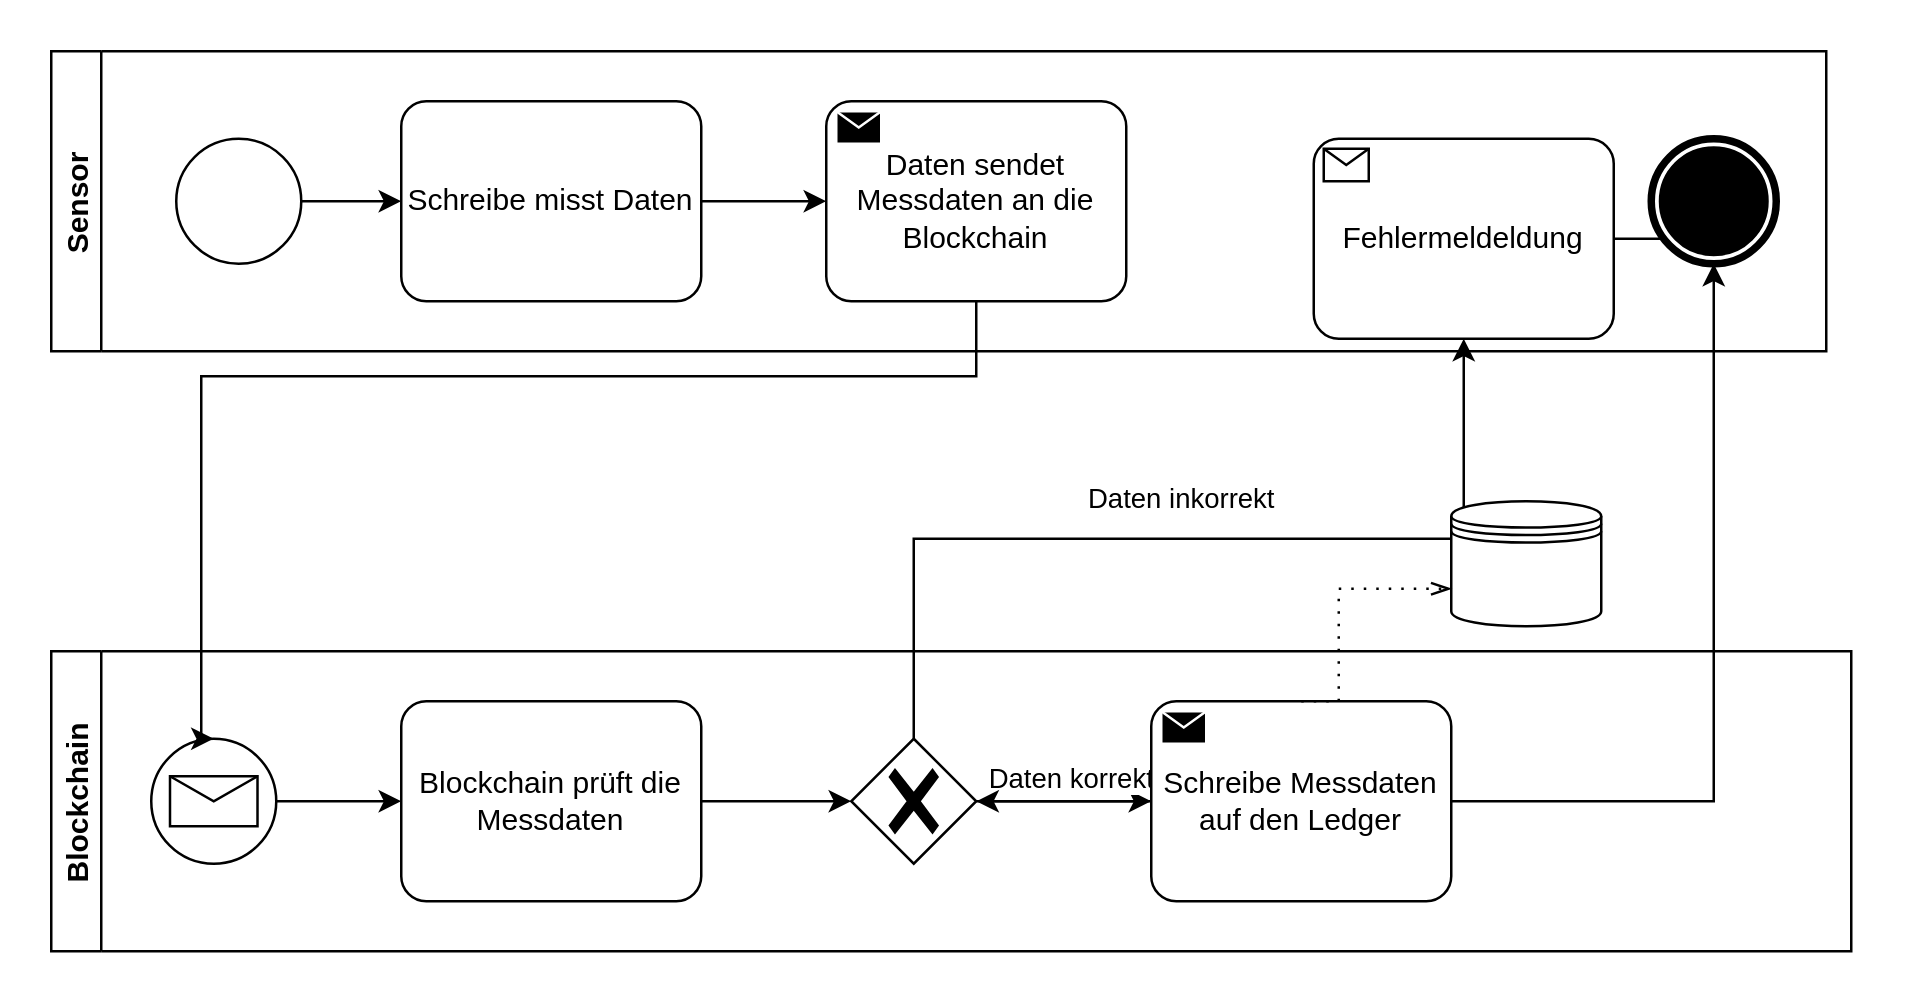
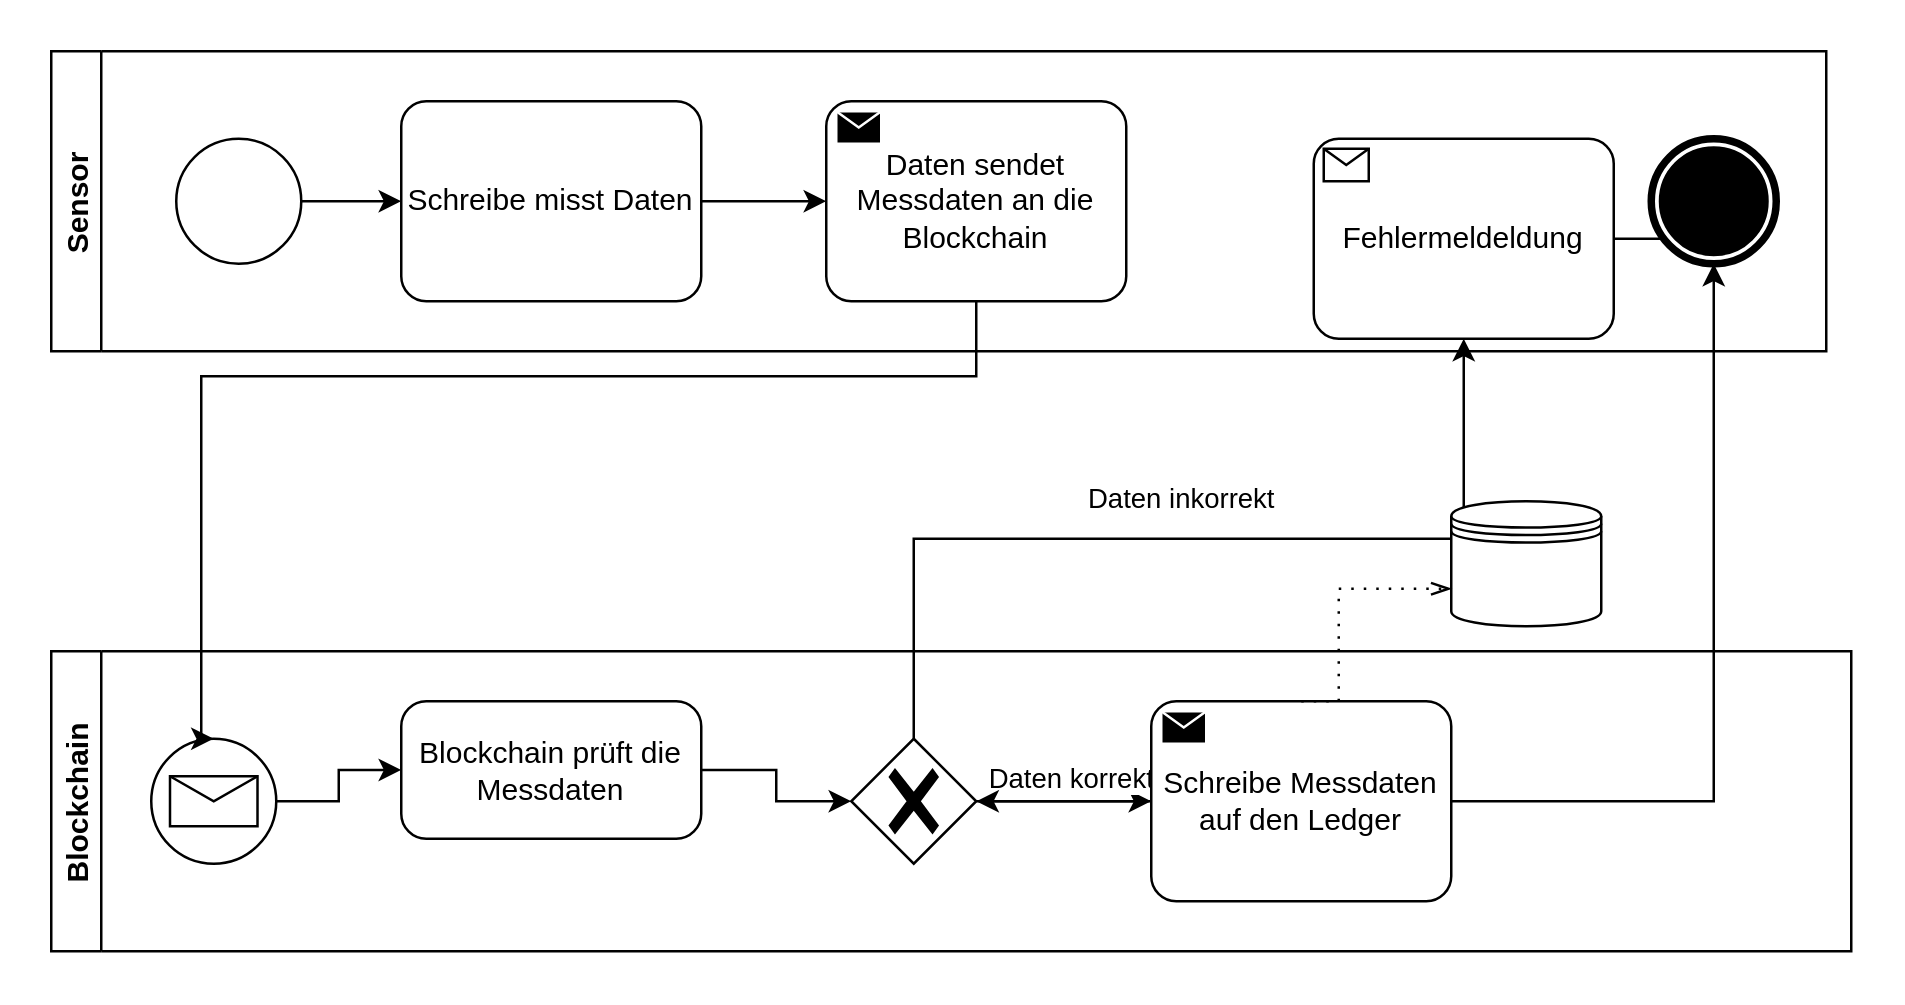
node "Blockchain prüft die Messdaten": size 300x200 -> 300x138
